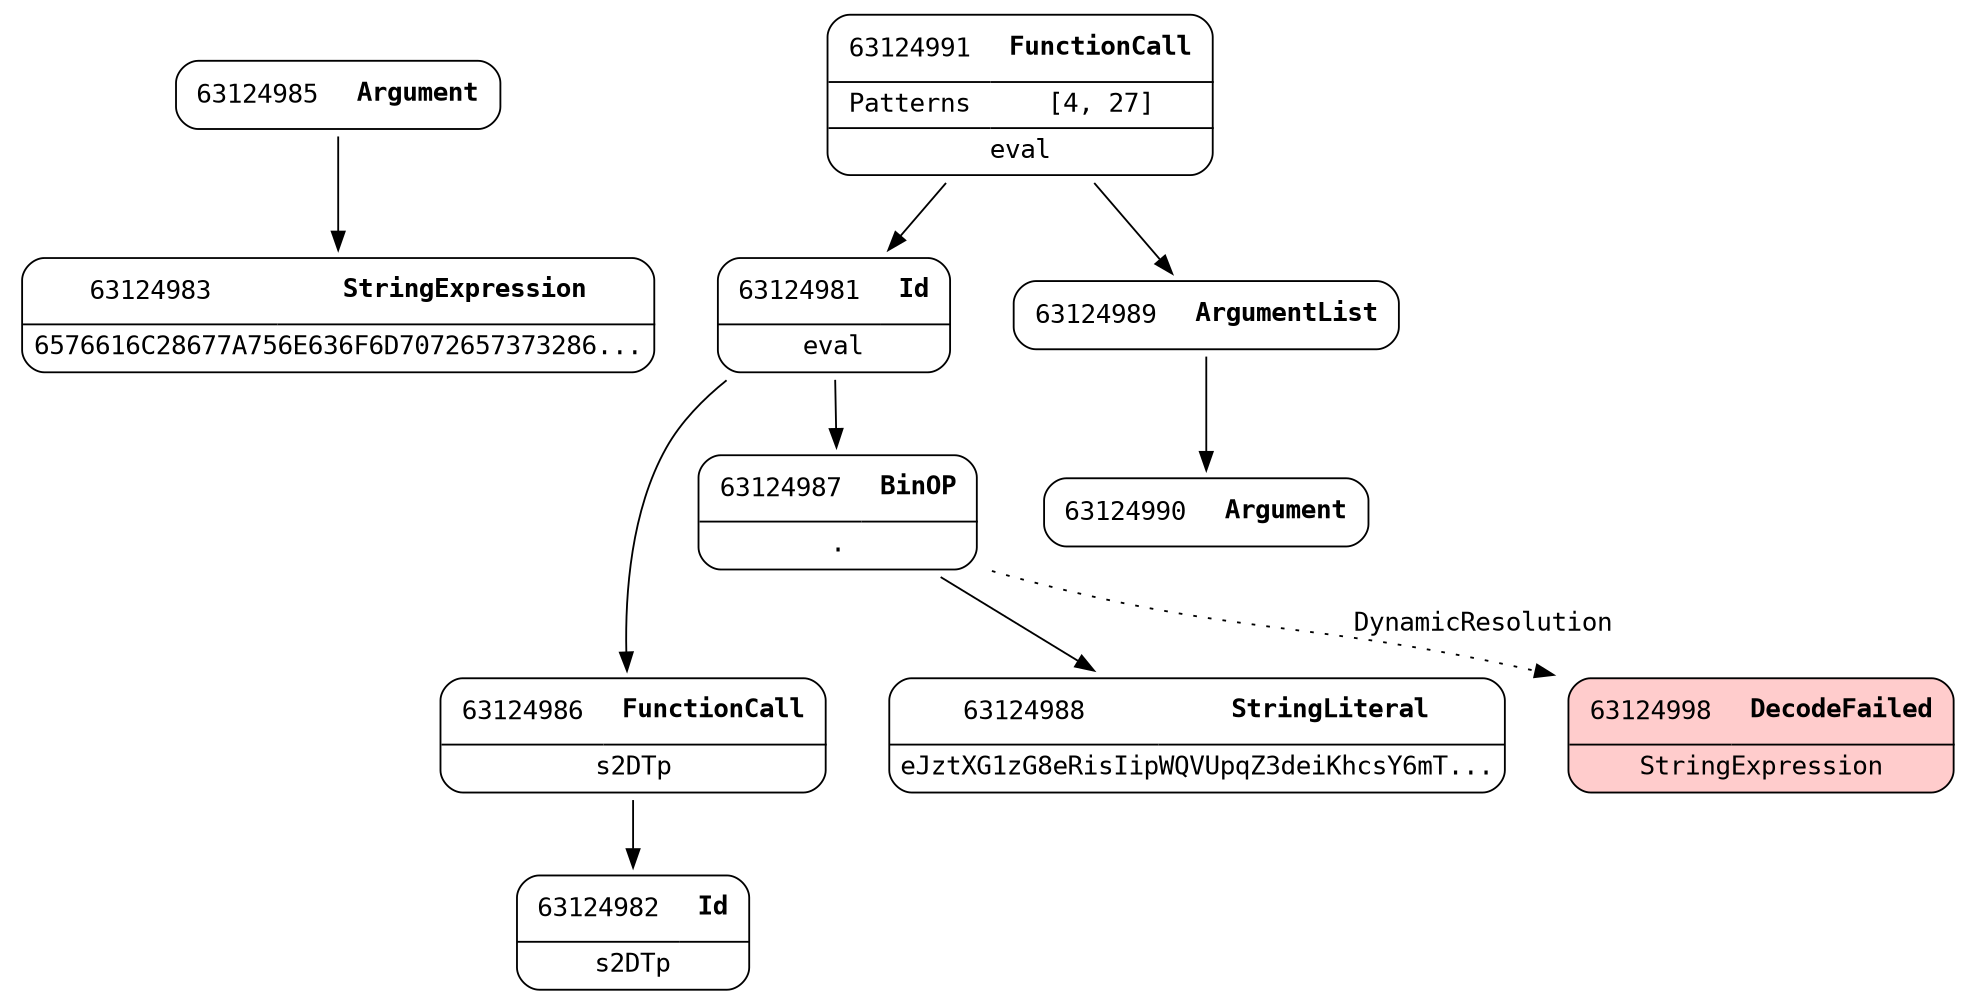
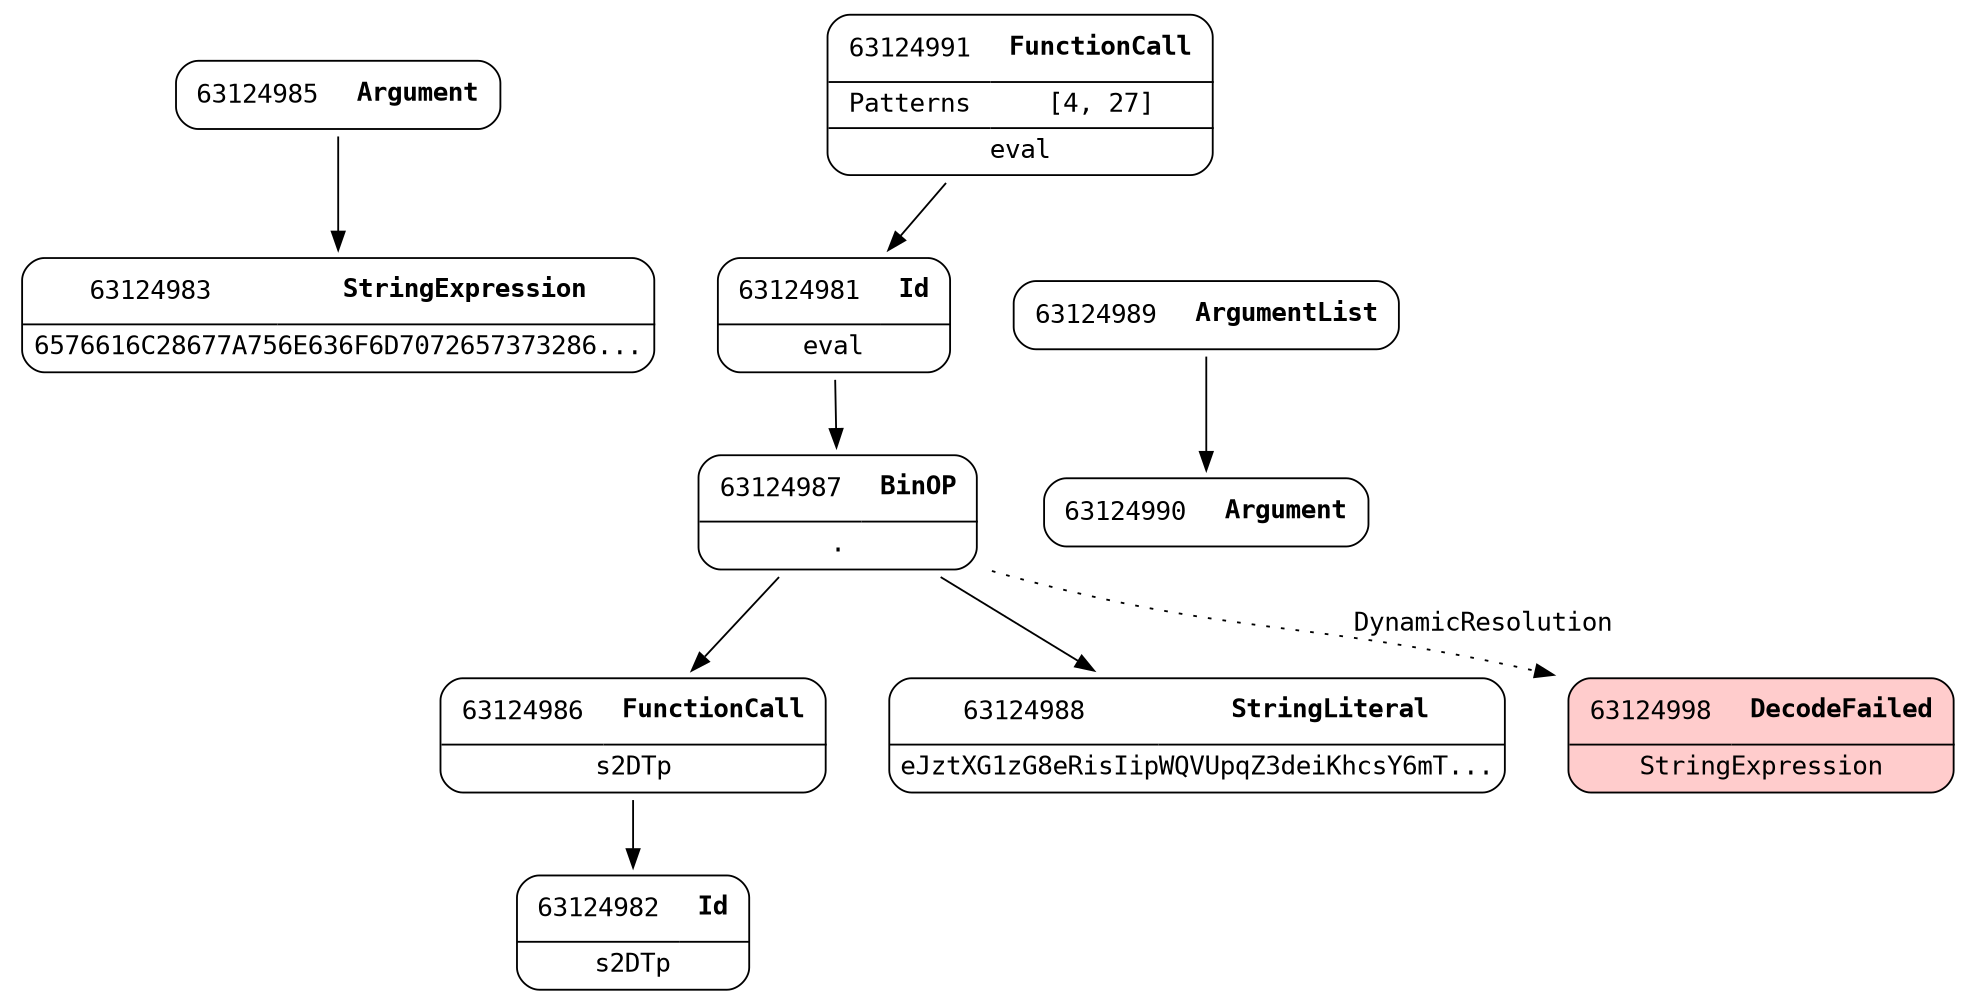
edge "63124991" -> "63124989": removed
edge "63124981" -> "63124986": now "63124987" -> "63124986"
